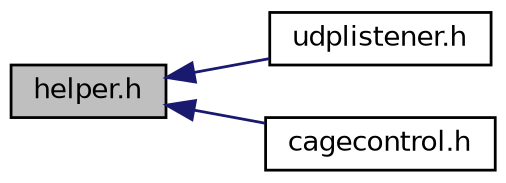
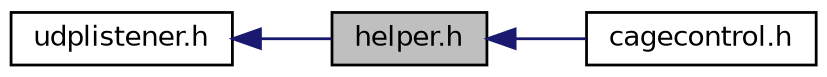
edge "udplistener.h" -> "helper.h": reversed
